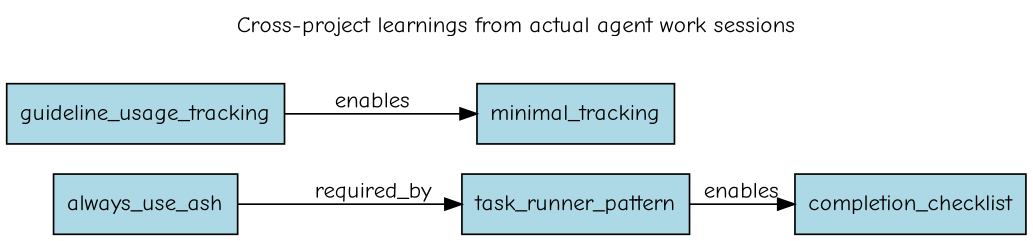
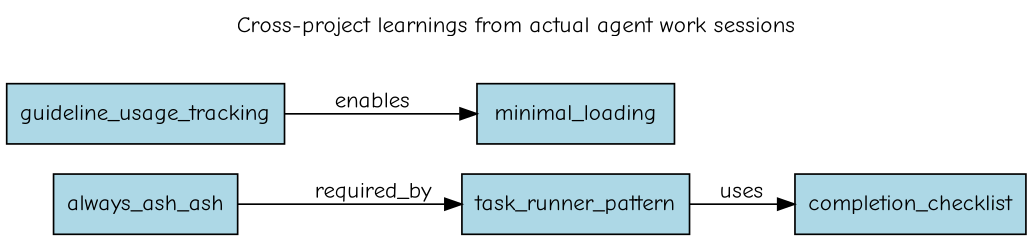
node "minimal_tracking": label "minimal_tracking" -> "minimal_loading"
edge "task_runner_pattern" -> "completion_checklist": label "enables" -> "uses"
node "always_use_ash": label "always_use_ash" -> "always_ash_ash"
